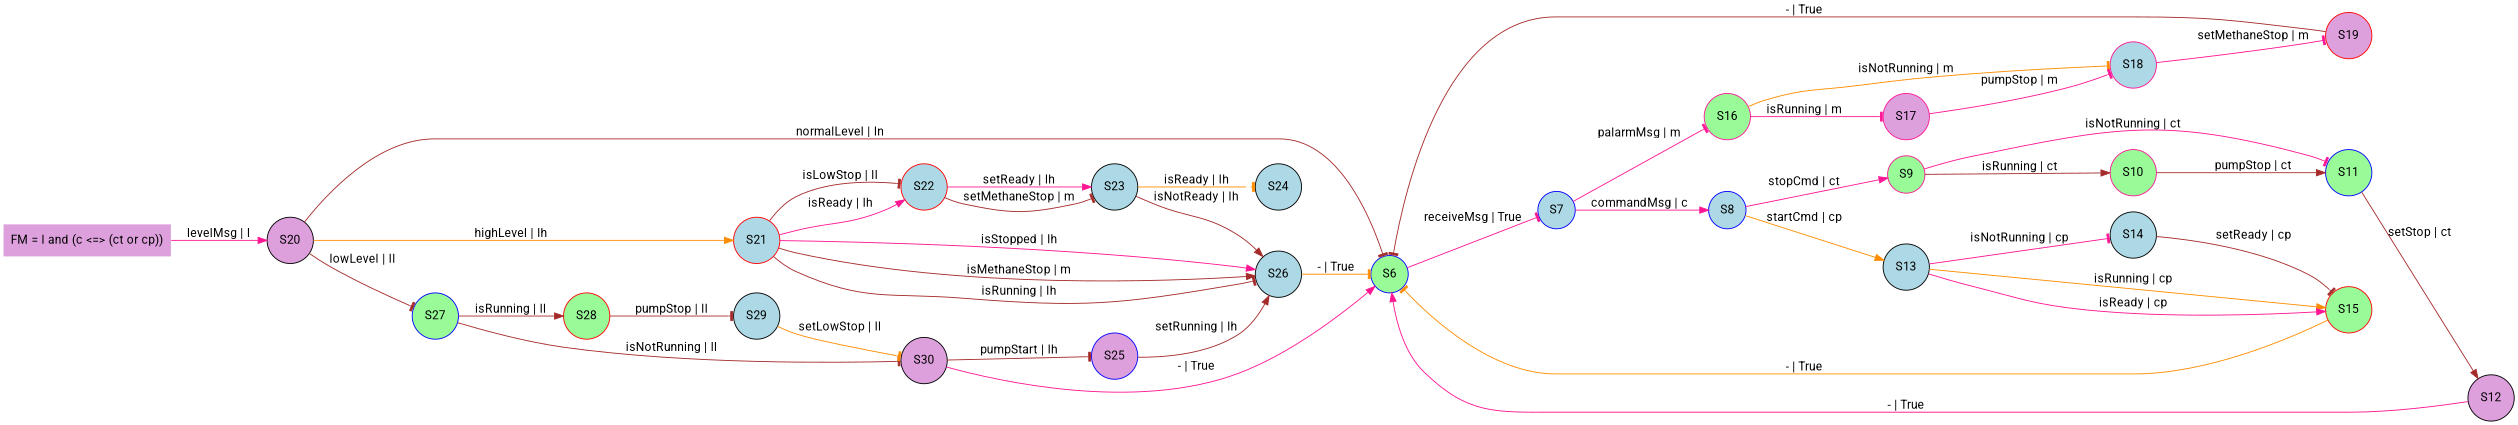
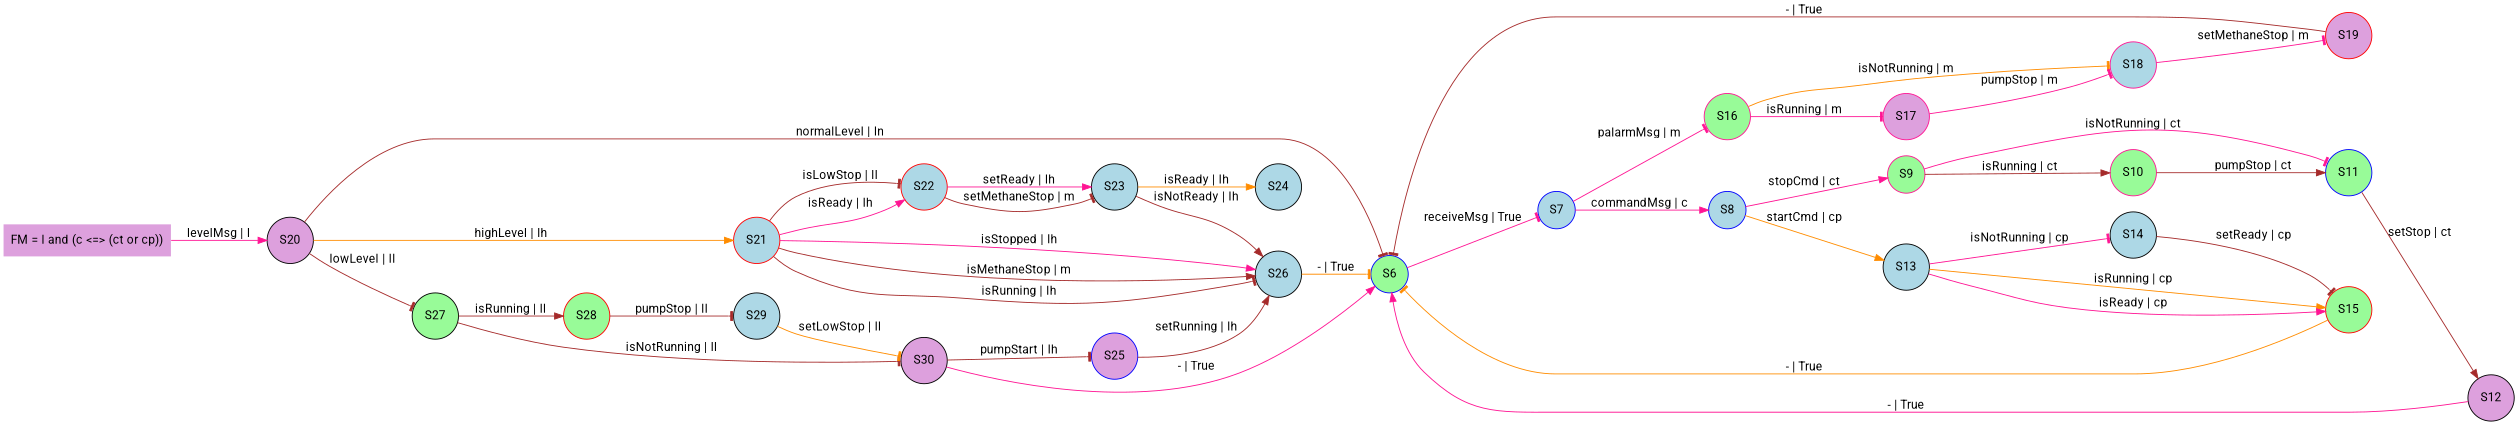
edge "S23" -> "S24": arrowhead tee -> normal
node "S27": color blue -> black
